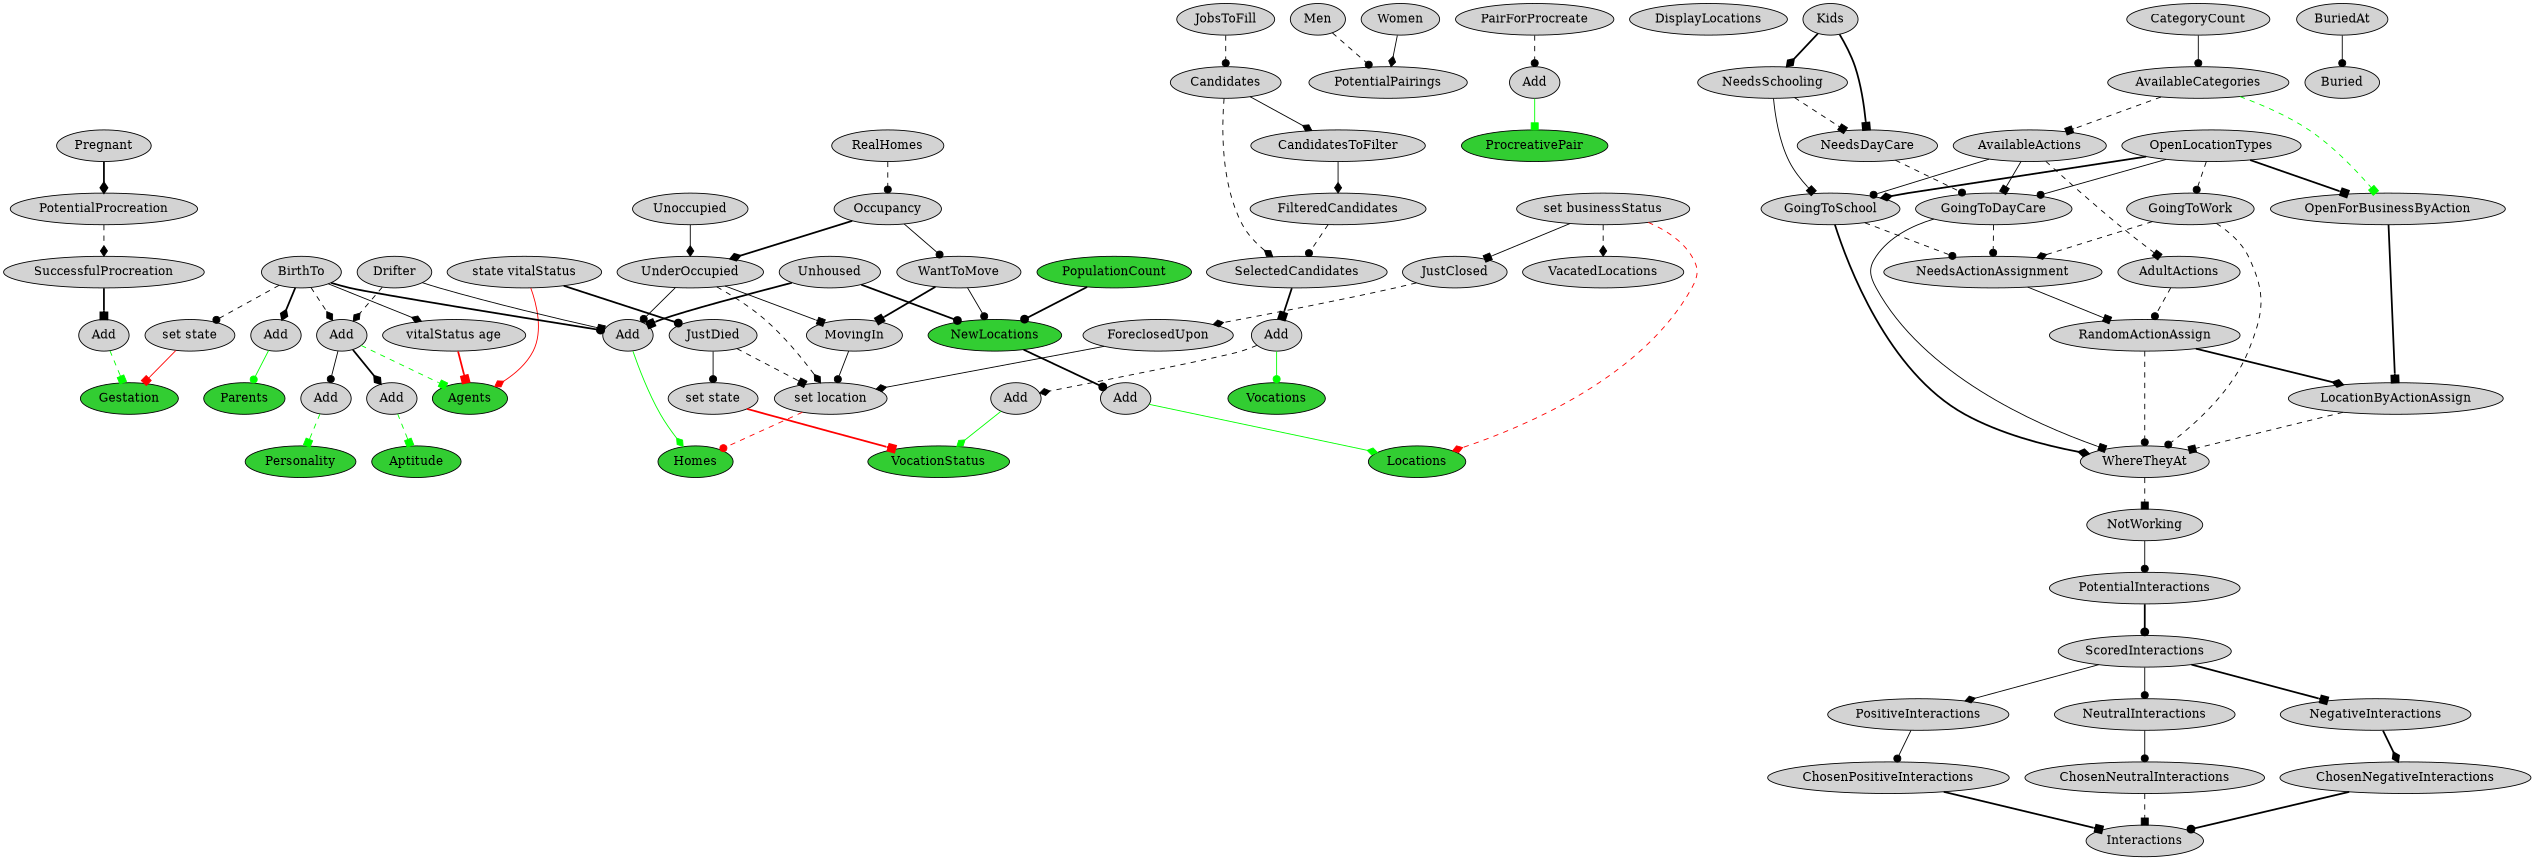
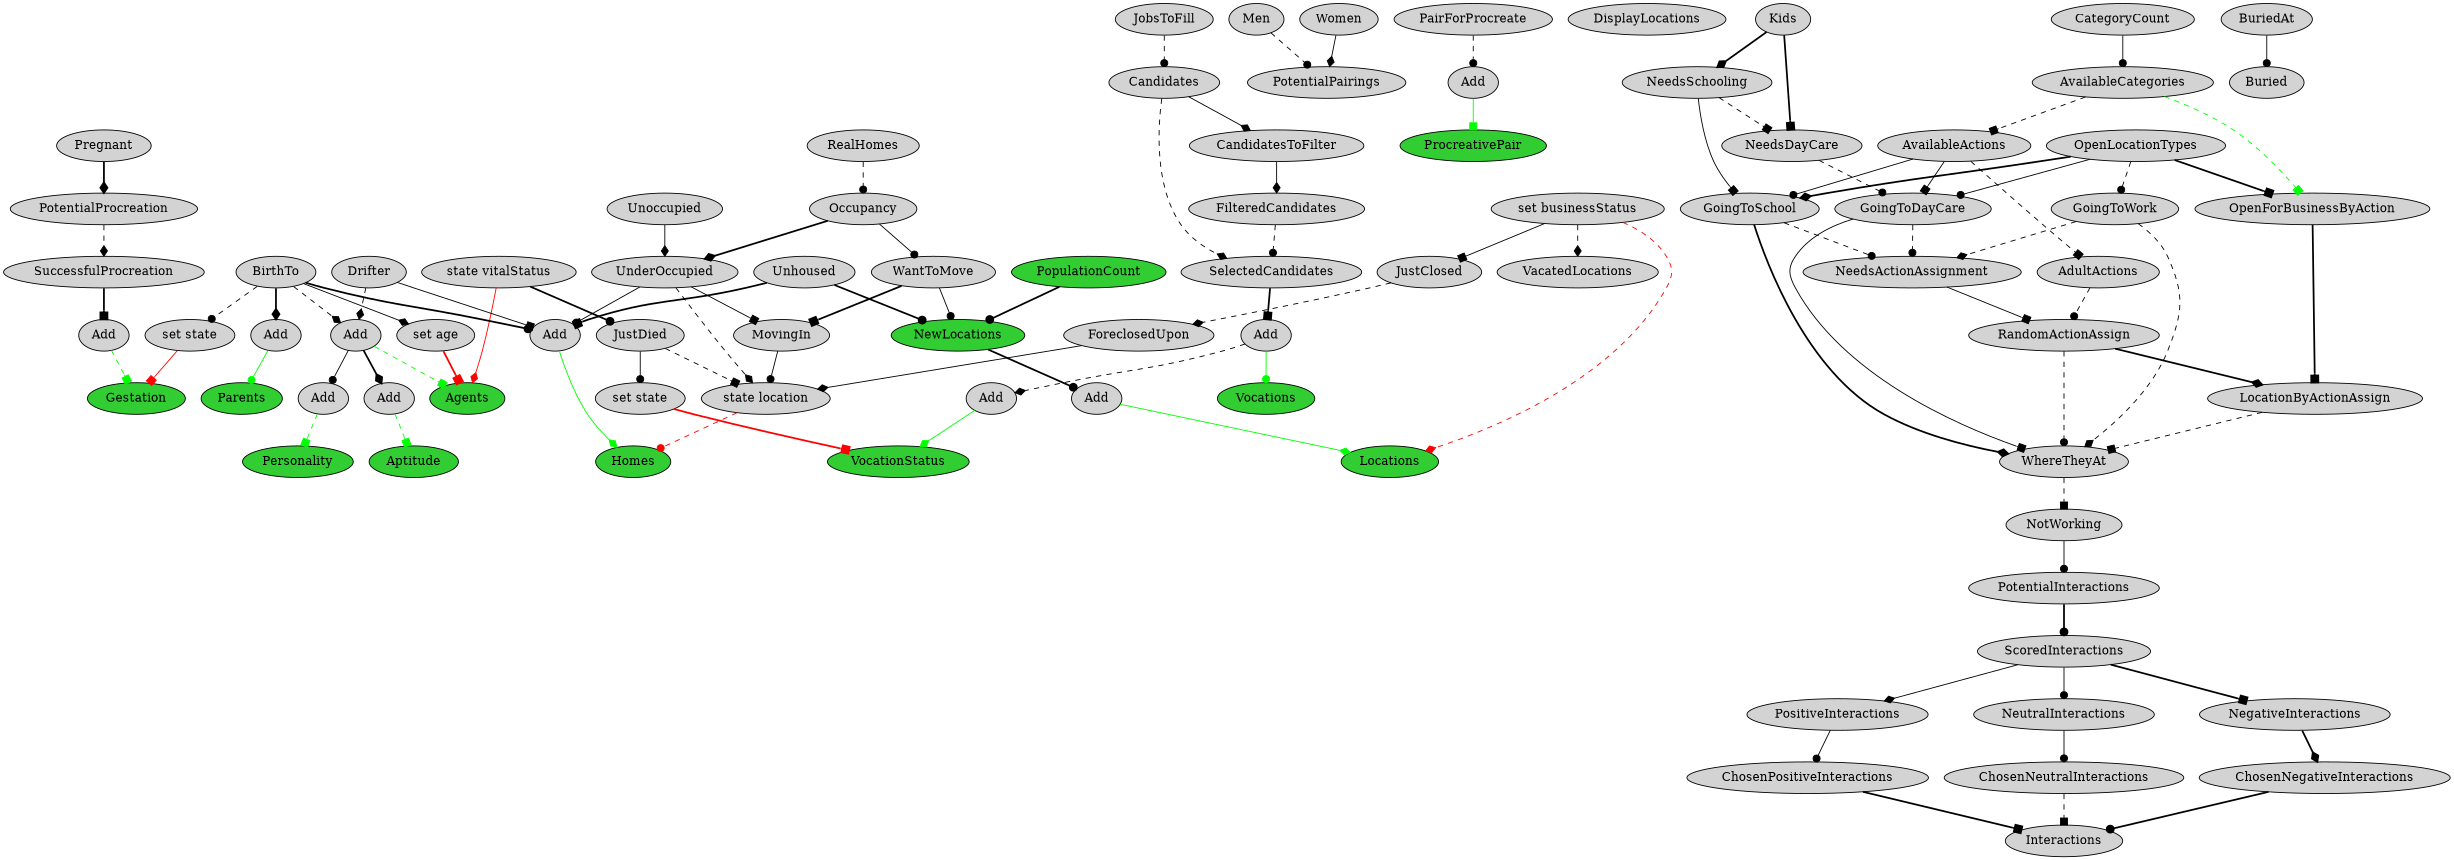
node "vitalStatus age": label "vitalStatus age" -> "set age"
edge "GoingToWork" -> "WhereTheyAt": arrowhead dot -> diamond
node "set location": label "set location" -> "state location"
